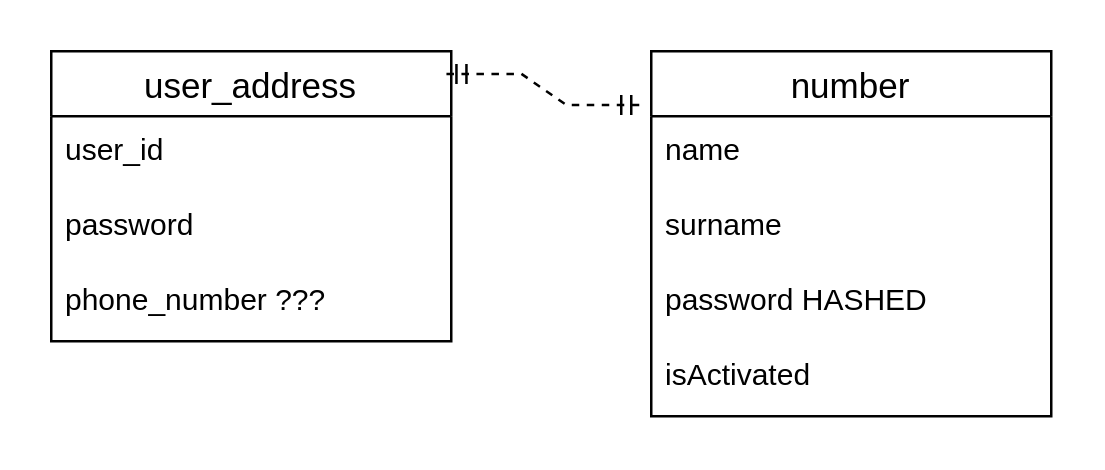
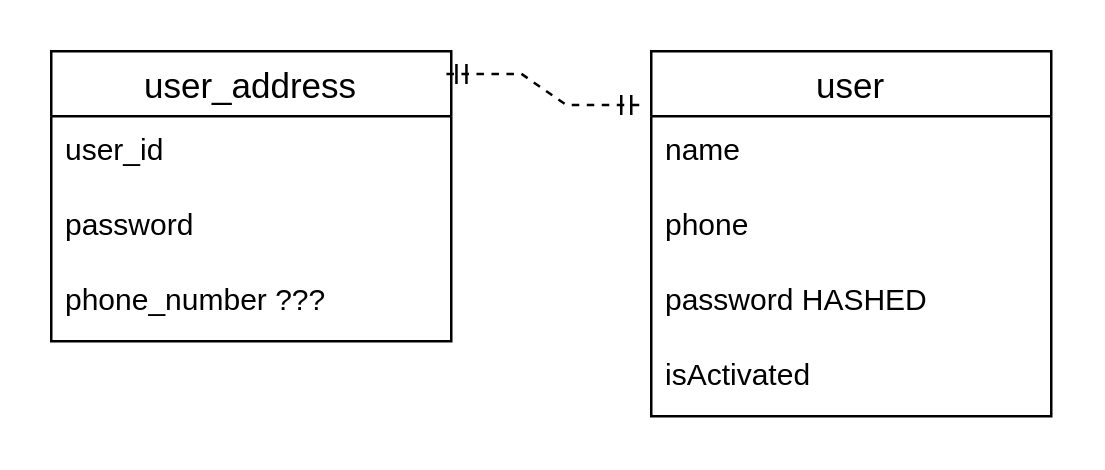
node "number": label "number" -> "user"
node "surname": label "surname" -> "phone"
